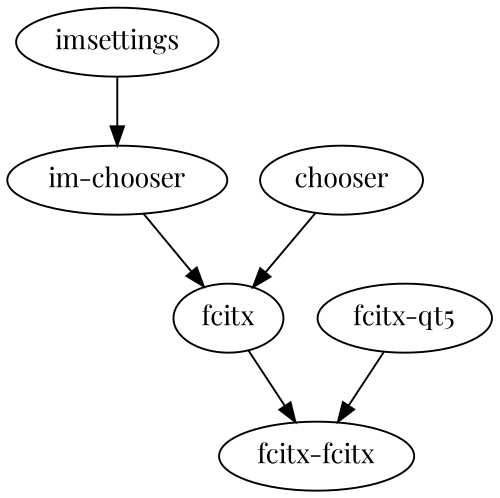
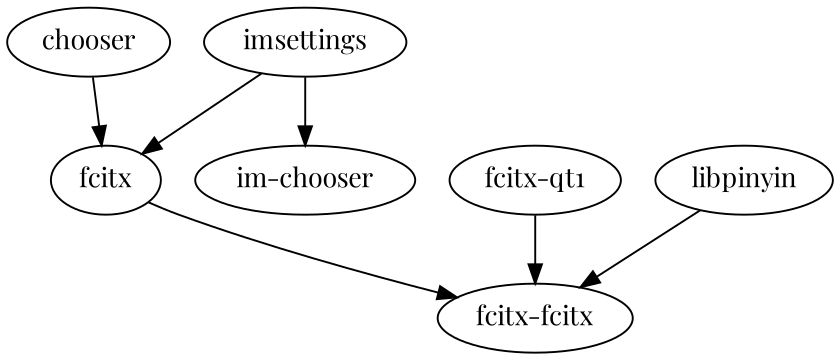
node "libpinyin": added
edge "im-chooser" -> "fcitx": now "imsettings" -> "fcitx"
node "fcitx-qt5": label "fcitx-qt5" -> "fcitx-qt1"
